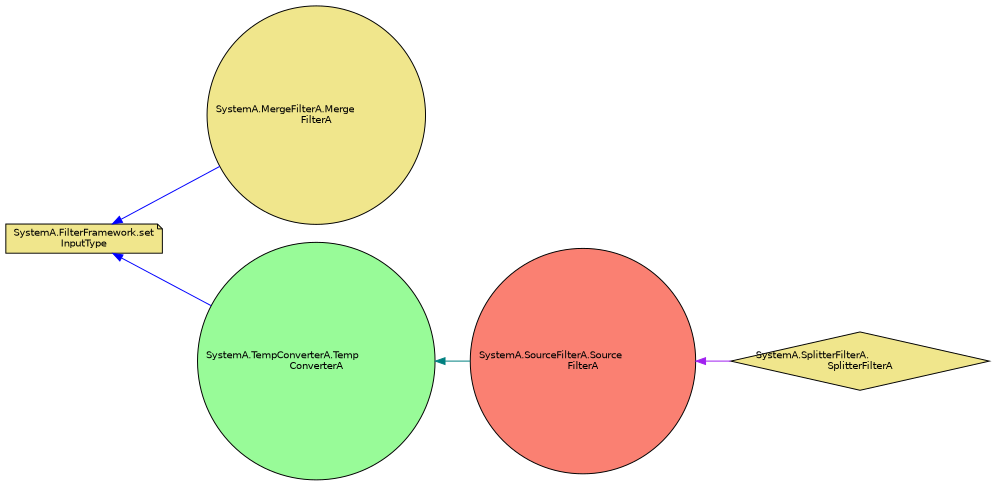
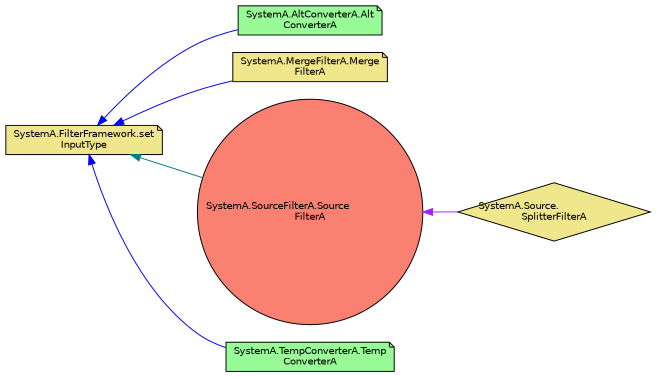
node "SystemA.AltConverterA.Alt ConverterA": added
node "SystemA.MergeFilterA.Merge FilterA": shape circle -> note
node "SystemA.TempConverterA.Temp ConverterA": shape circle -> note
edge "SystemA.SourceFilterA.Source FilterA" -> "SystemA.TempConverterA.Temp ConverterA": now "SystemA.SourceFilterA.Source FilterA" -> "SystemA.FilterFramework.set InputType"
node "SystemA.SplitterFilterA. SplitterFilterA": label "SystemA.SplitterFilterA. SplitterFilterA" -> "SystemA.Source. SplitterFilterA"
